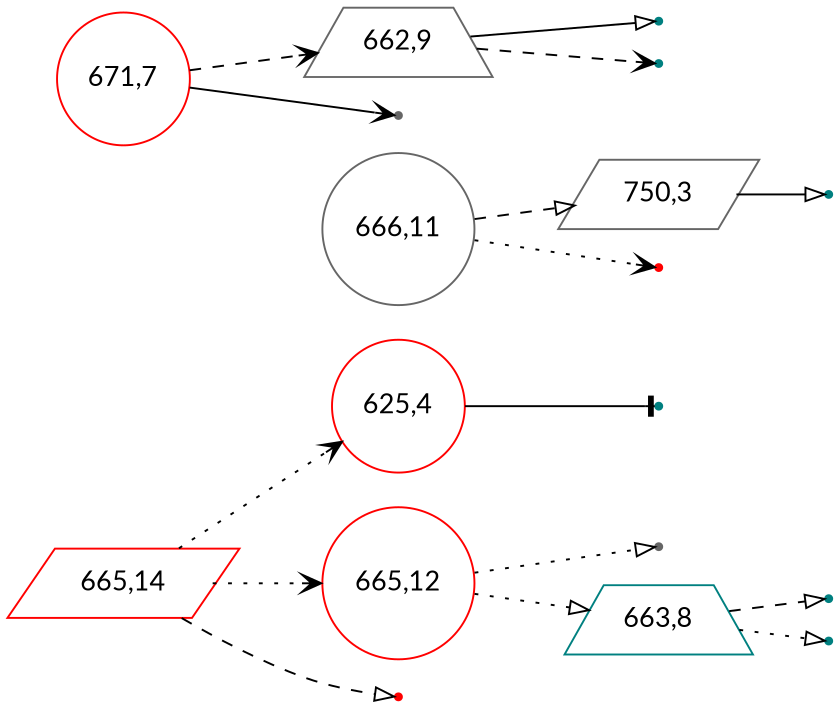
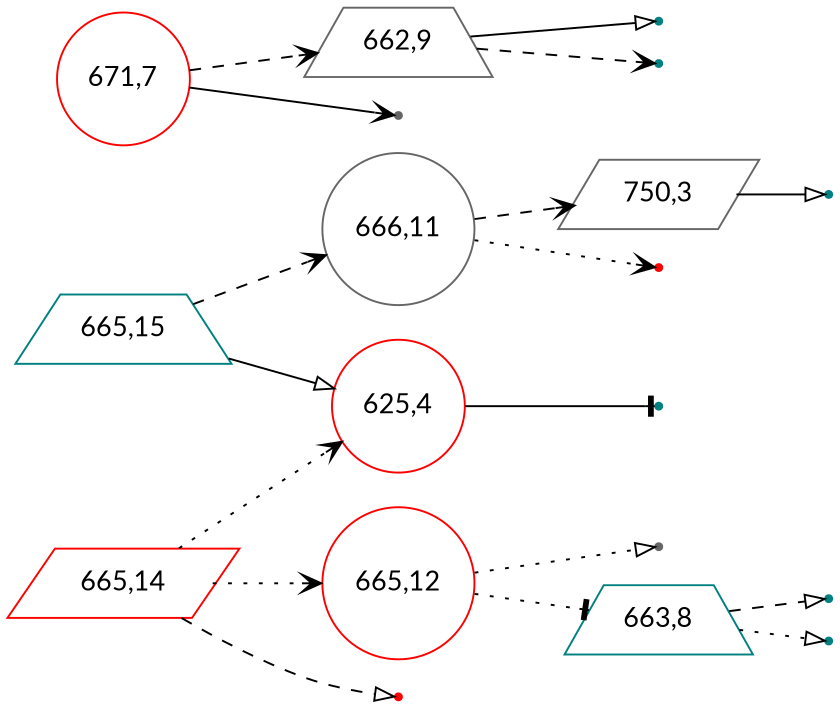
edge "666,11" -> "750,3": arrowhead onormal -> vee
node "665,15": added
edge "665,12" -> "663,8": arrowhead onormal -> tee
